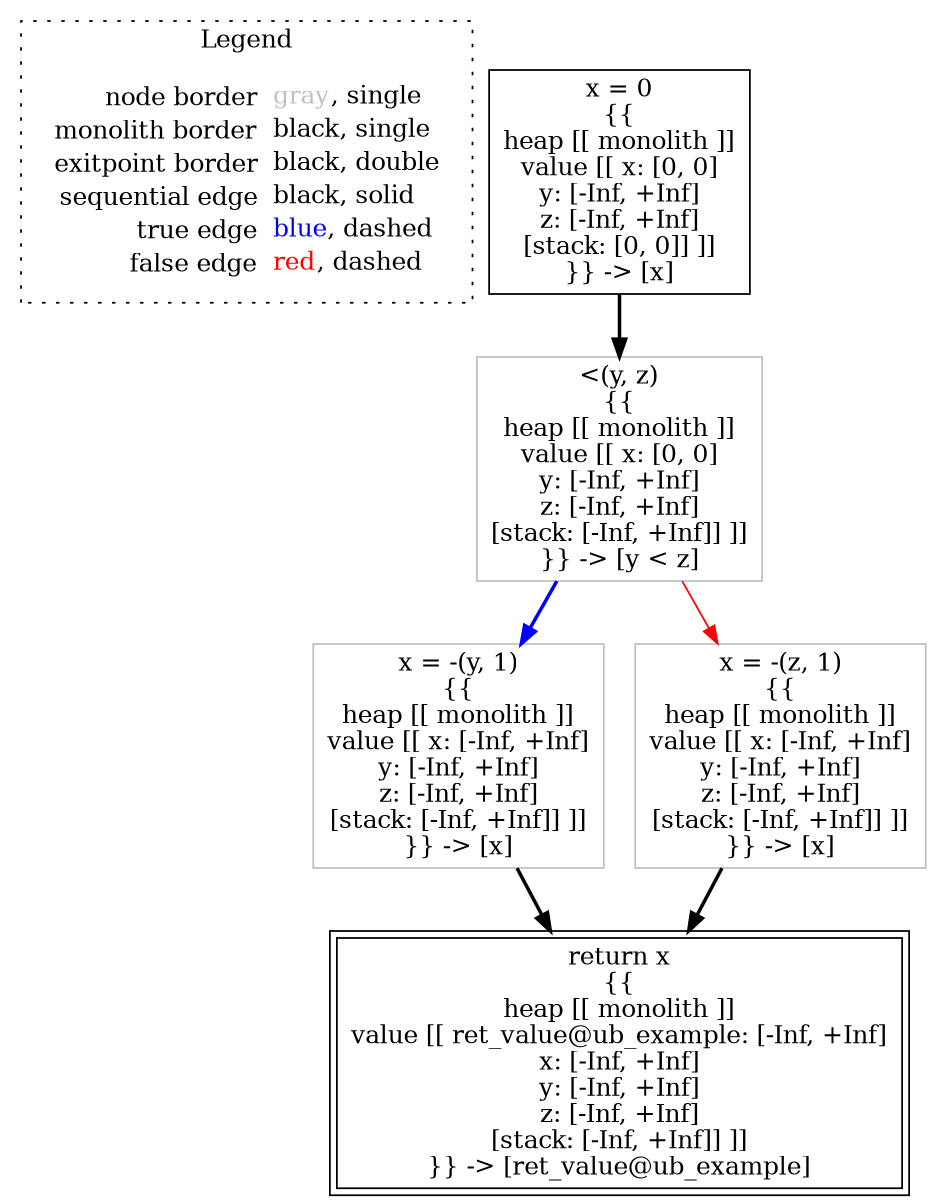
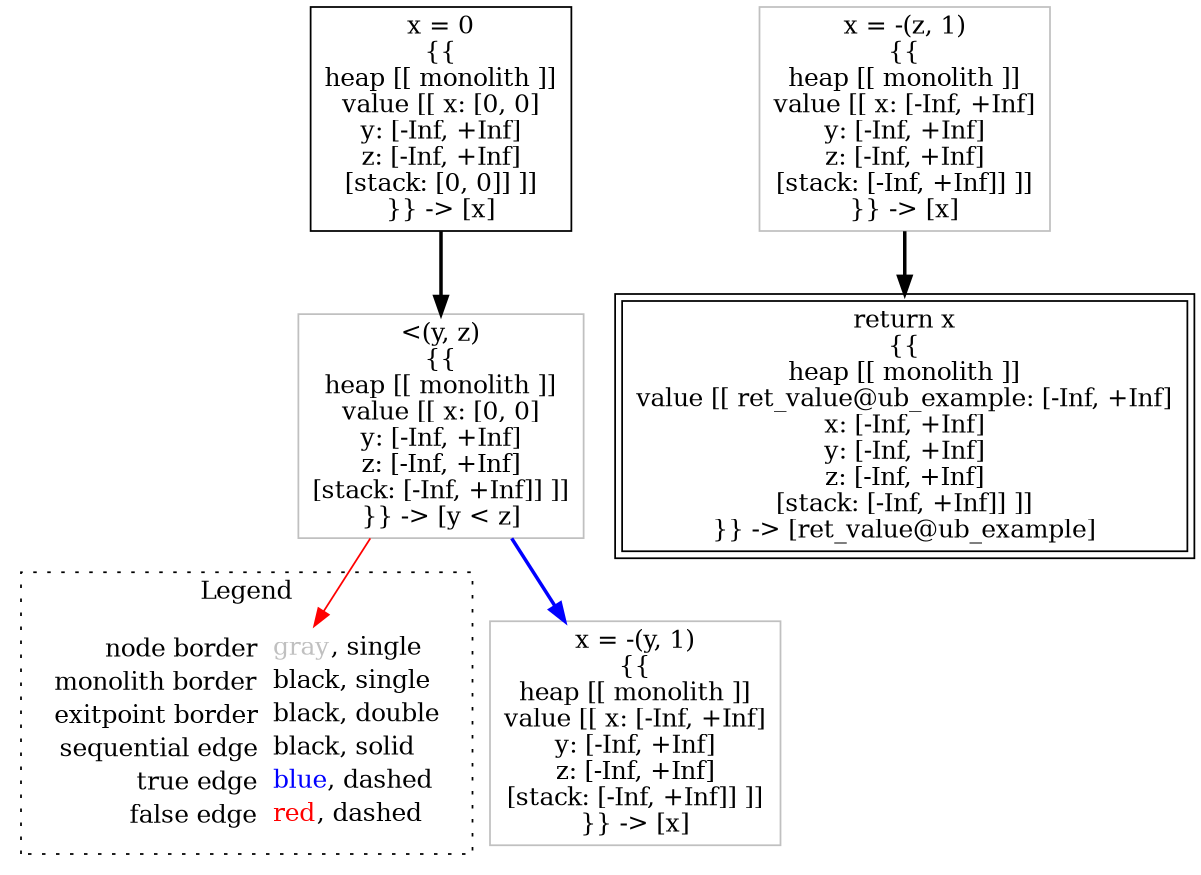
edge "<(y, z)" -> "x = -(z, 1)": now "<(y, z)" -> "node border"
edge "x = -(y, 1)" -> "return x": removed
